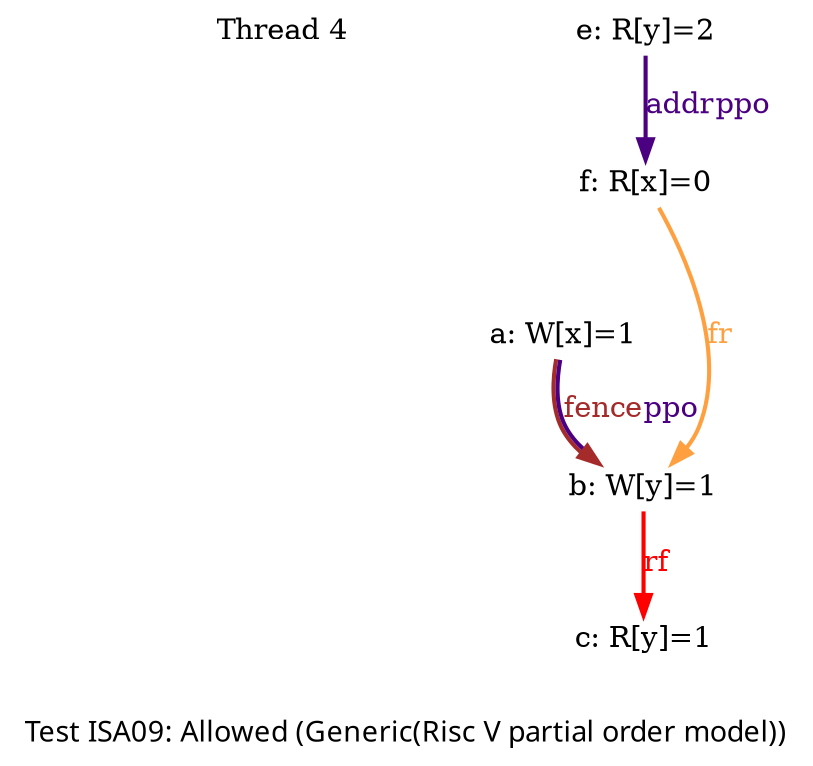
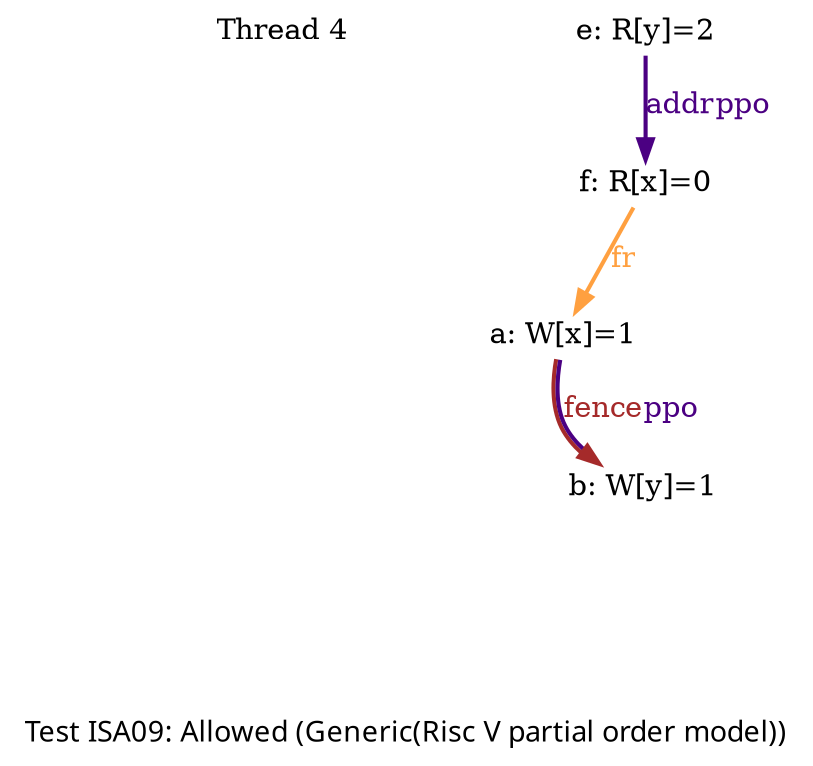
edge "f: R[x]=0" -> "b: W[y]=1": now "f: R[x]=0" -> "a: W[x]=1"
node "c: R[y]=1": removed
